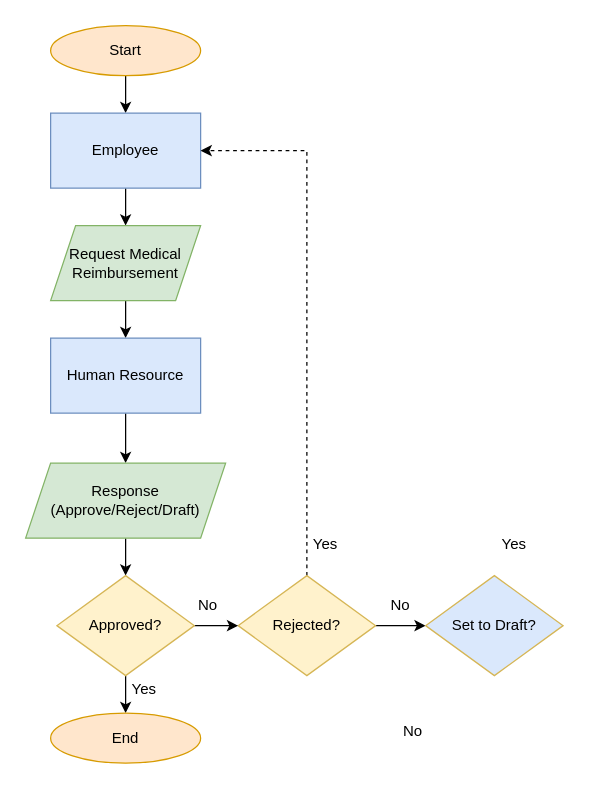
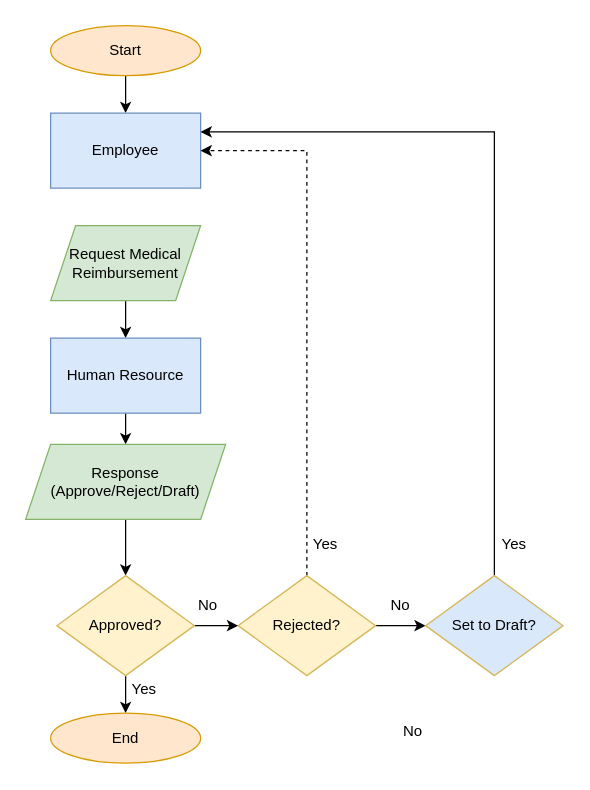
edge "Employee" -> "Request Medical Reimbursement": removed
edge "Set to Draft?" -> "Employee": added
node "Response (Approve/Reject/Draft)": moved (126, 501) -> (126, 482)
